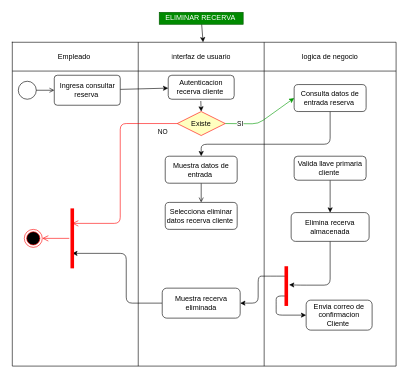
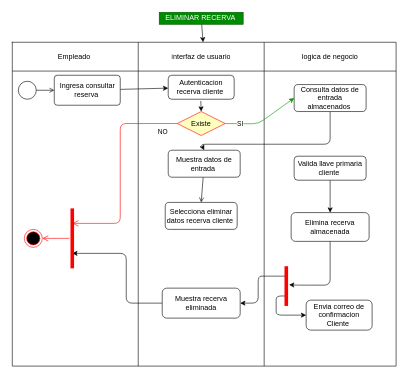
node "Consulta datos de entrada reserva": label "Consulta datos de entrada reserva" -> "Consulta datos de entrada almacenados"
node "Muestra datos de entrada": moved (201, 170) -> (204, 164)
